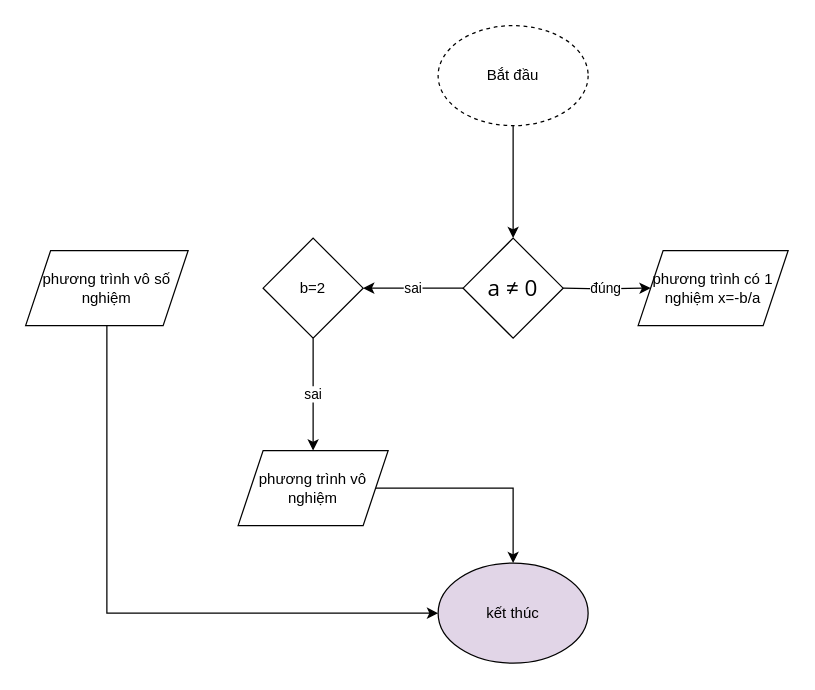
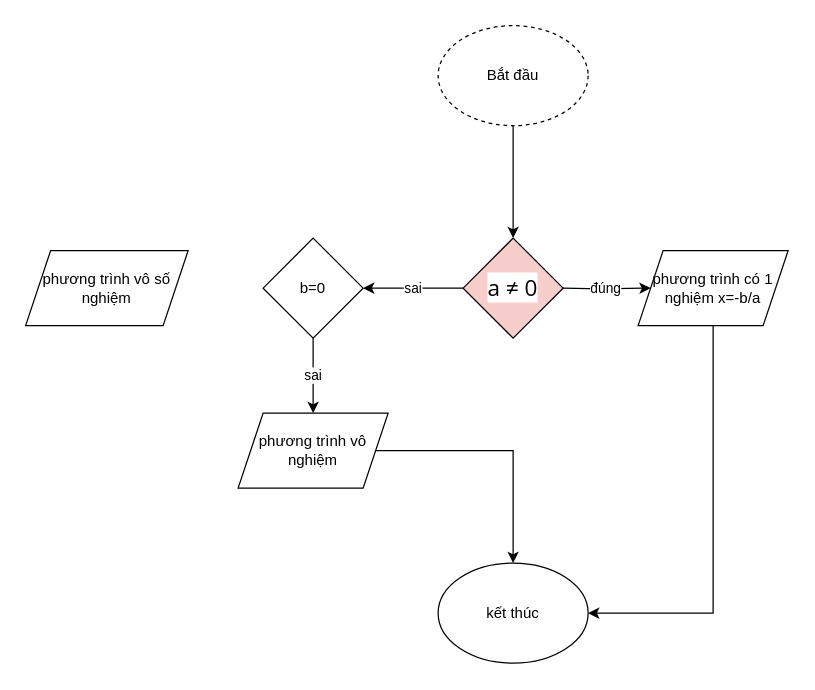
node "b=2": label "b=2" -> "b=0"
node "a ≠ 0": fillcolor #ffffff -> #f8cecc
node "phương trình vô nghiệm": moved (313, 488) -> (313, 451)
edge "phương trình có 1 nghiệm x=-b/a" -> "kết thúc": added
edge "phương trình vô số nghiệm" -> "kết thúc": removed
node "kết thúc": fillcolor #e1d5e7 -> #ffffff
